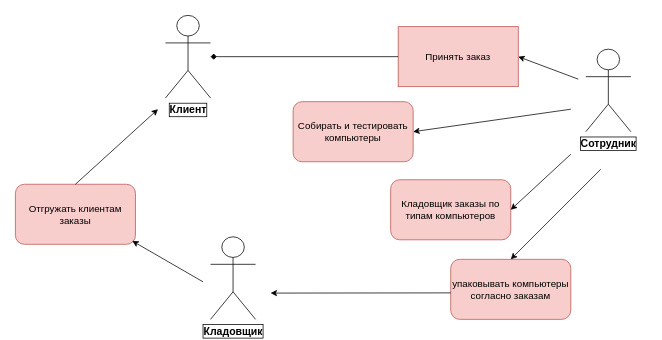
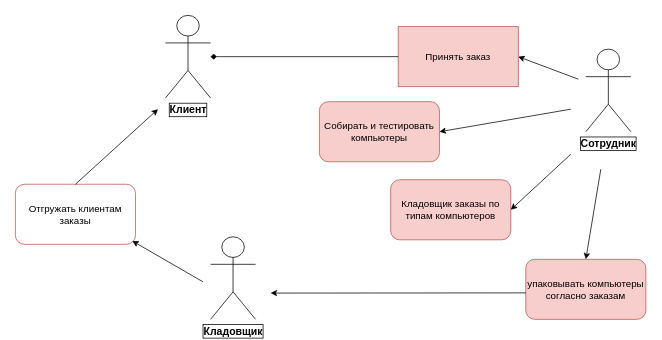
node "Собирать и тестировать компьютеры": moved (353, 132) -> (379, 132)
node "Отгружать клиентам заказы": fillcolor #f8cecc -> #ffffff
node "упаковывать компьютеры согласно заказам": moved (510, 289) -> (585, 289)
